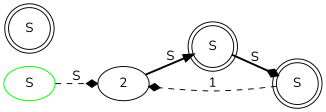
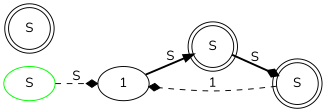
node "2": label "2" -> "1"
